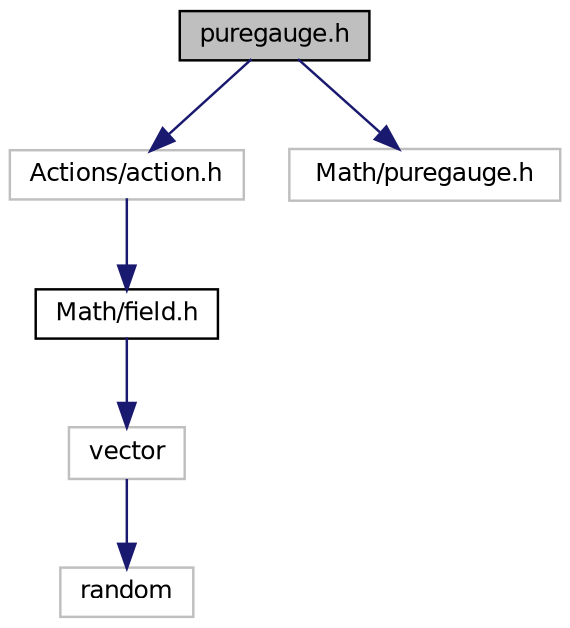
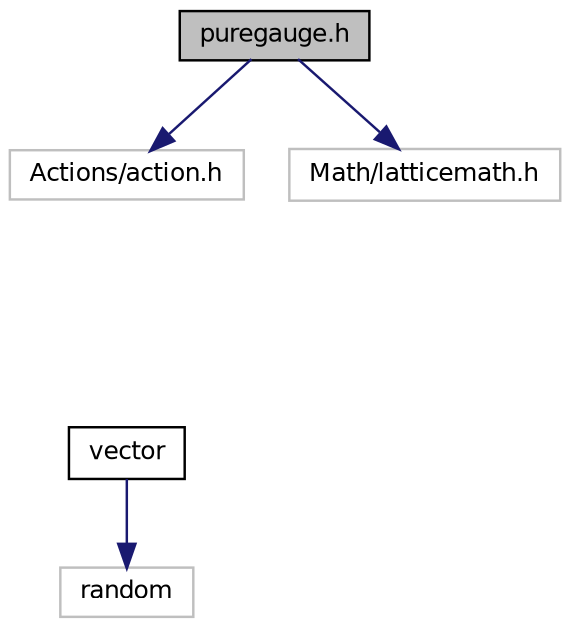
node "Math/puregauge.h": label "Math/puregauge.h" -> "Math/latticemath.h"
node "Math/field.h": removed
node "vector": color grey75 -> black
